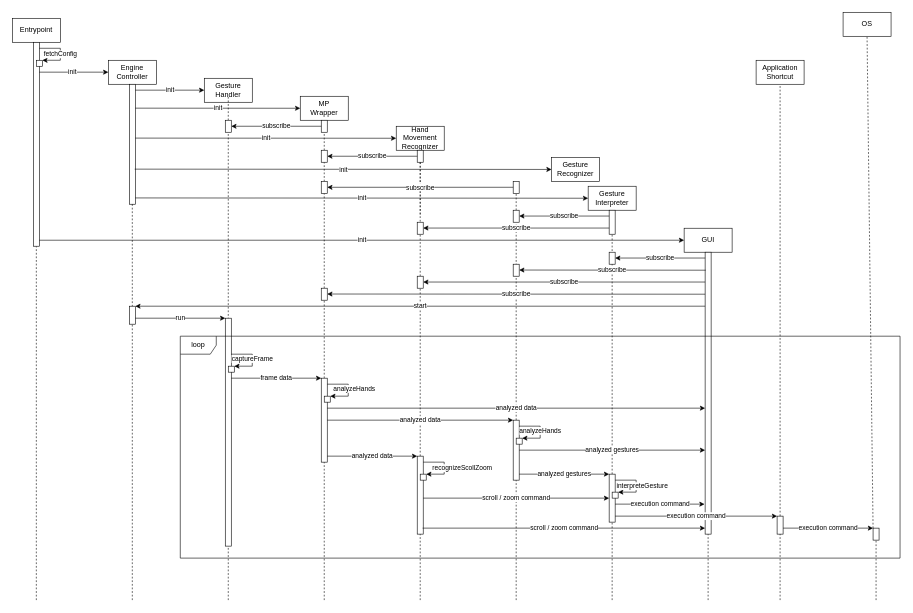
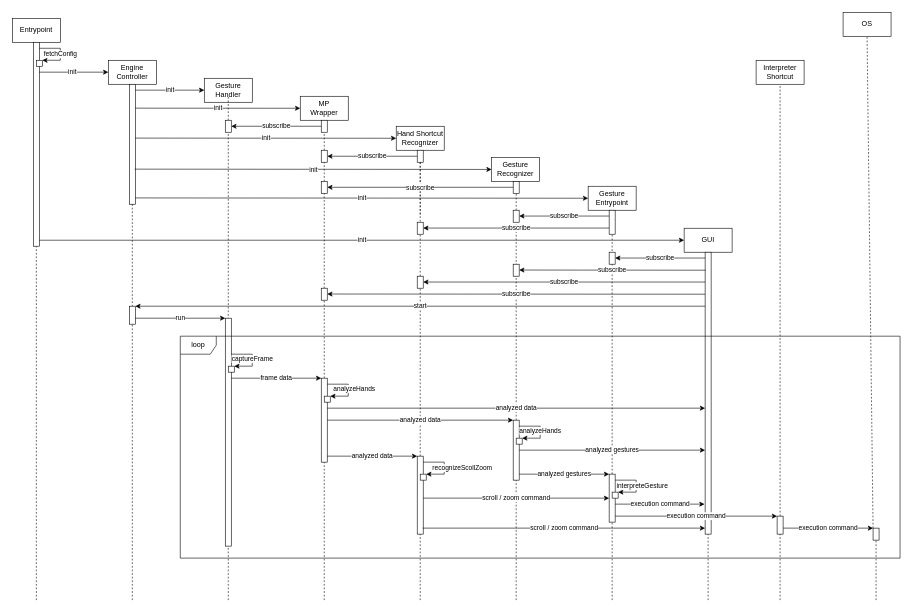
node "Application Shortcut": label "Application Shortcut" -> "Interpreter Shortcut"
node "Hand Movement Recognizer": label "Hand Movement Recognizer" -> "Hand Shortcut Recognizer"
node "Gesture Recognizer": moved (576, 170) -> (516, 170)
node "Gesture Interpreter": label "Gesture Interpreter" -> "Gesture Entrypoint"
